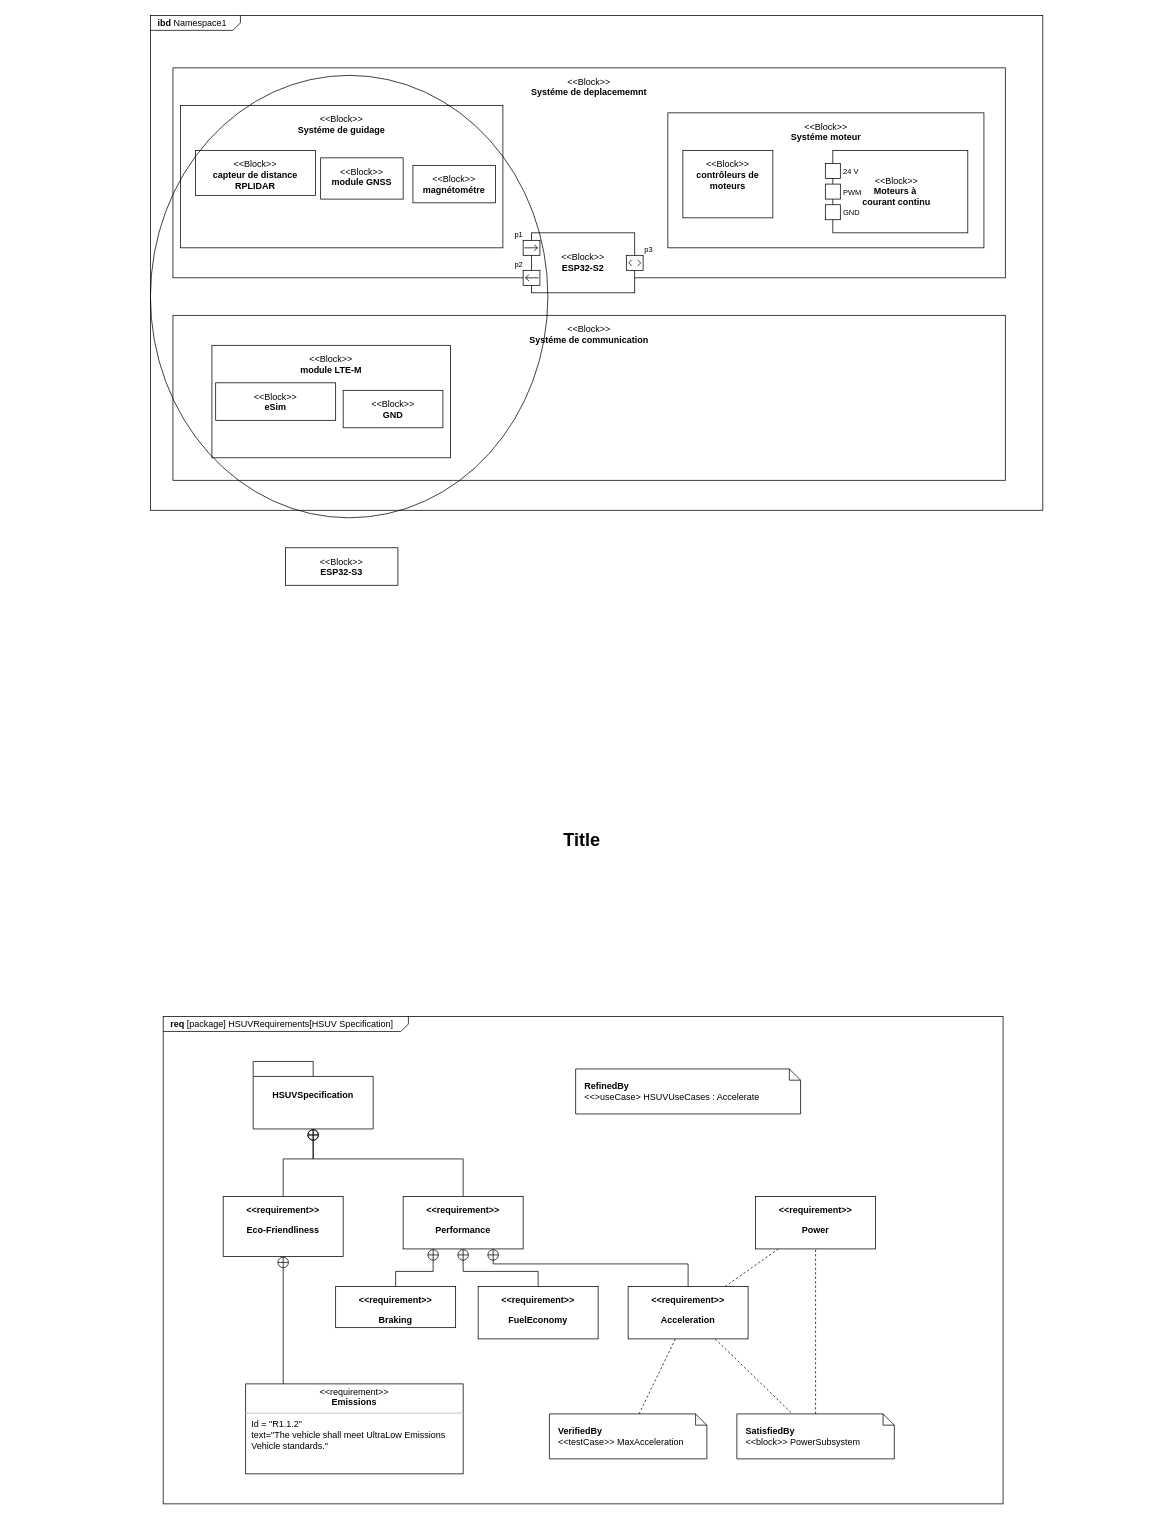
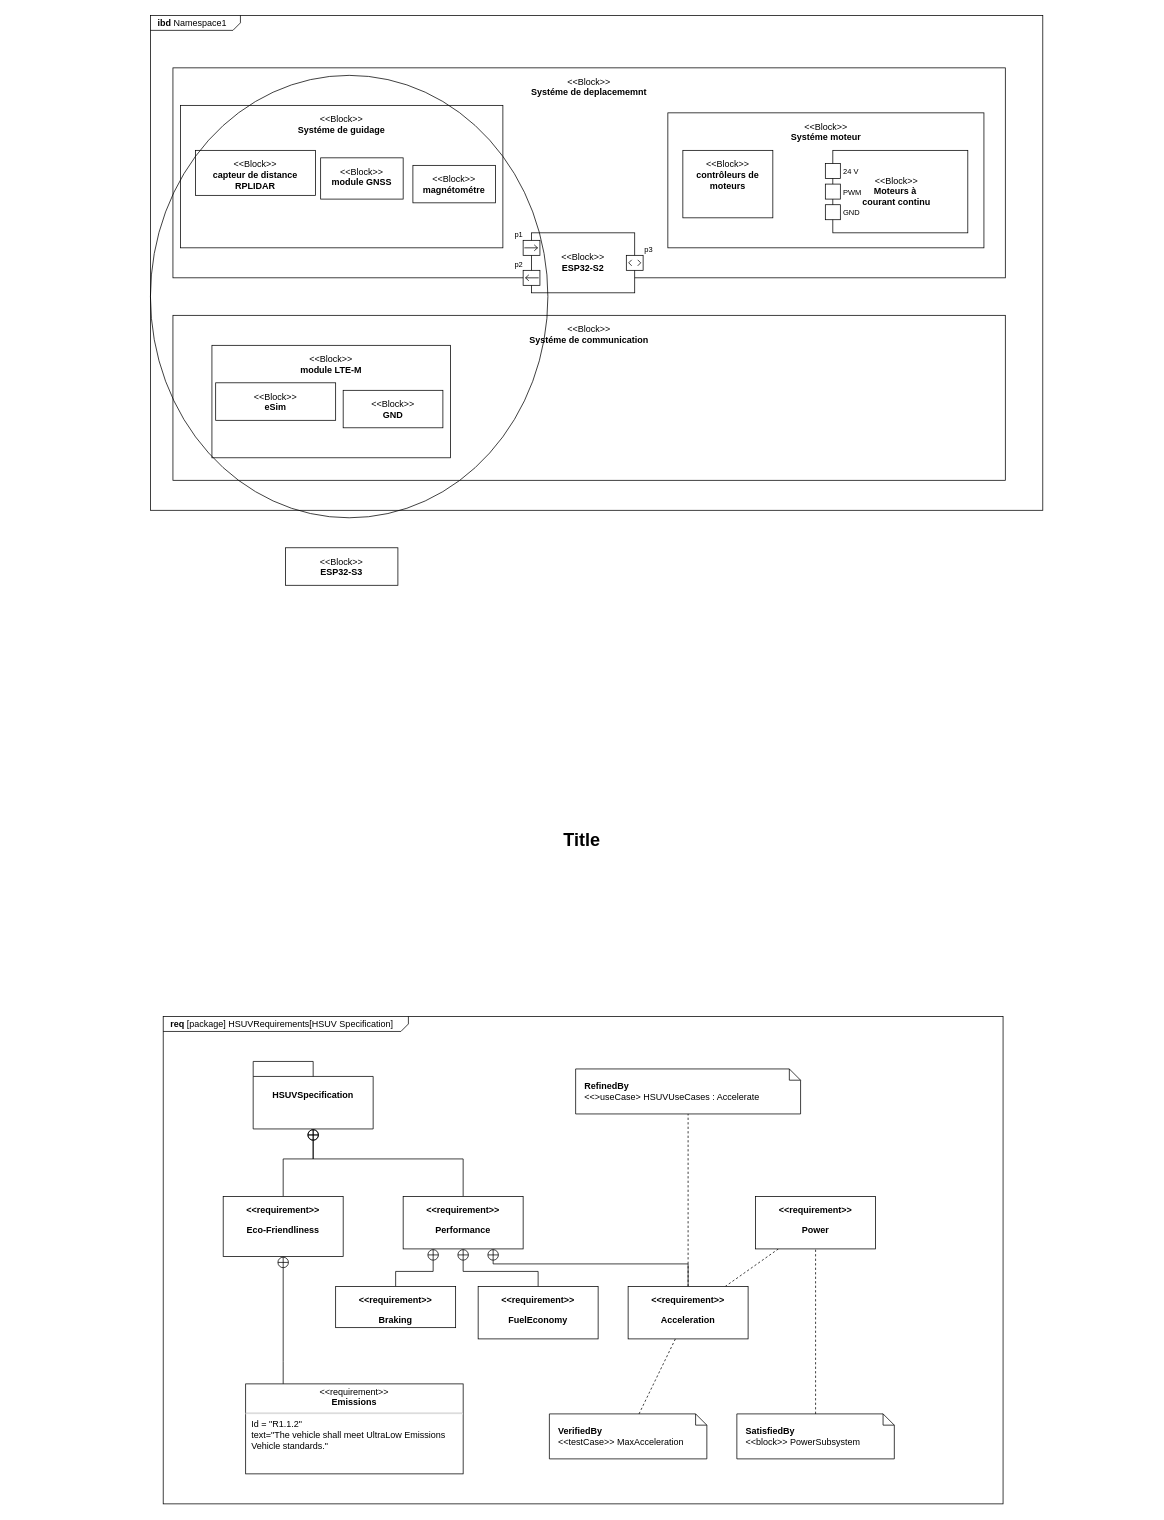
edge "<<requirement>> Acceleration" -- "SatisfiedBy <<block>> PowerSubsystem": now "<<requirement>> Acceleration" -- "RefinedBy <<>useCase> HSUVUseCases : Accelerate"
